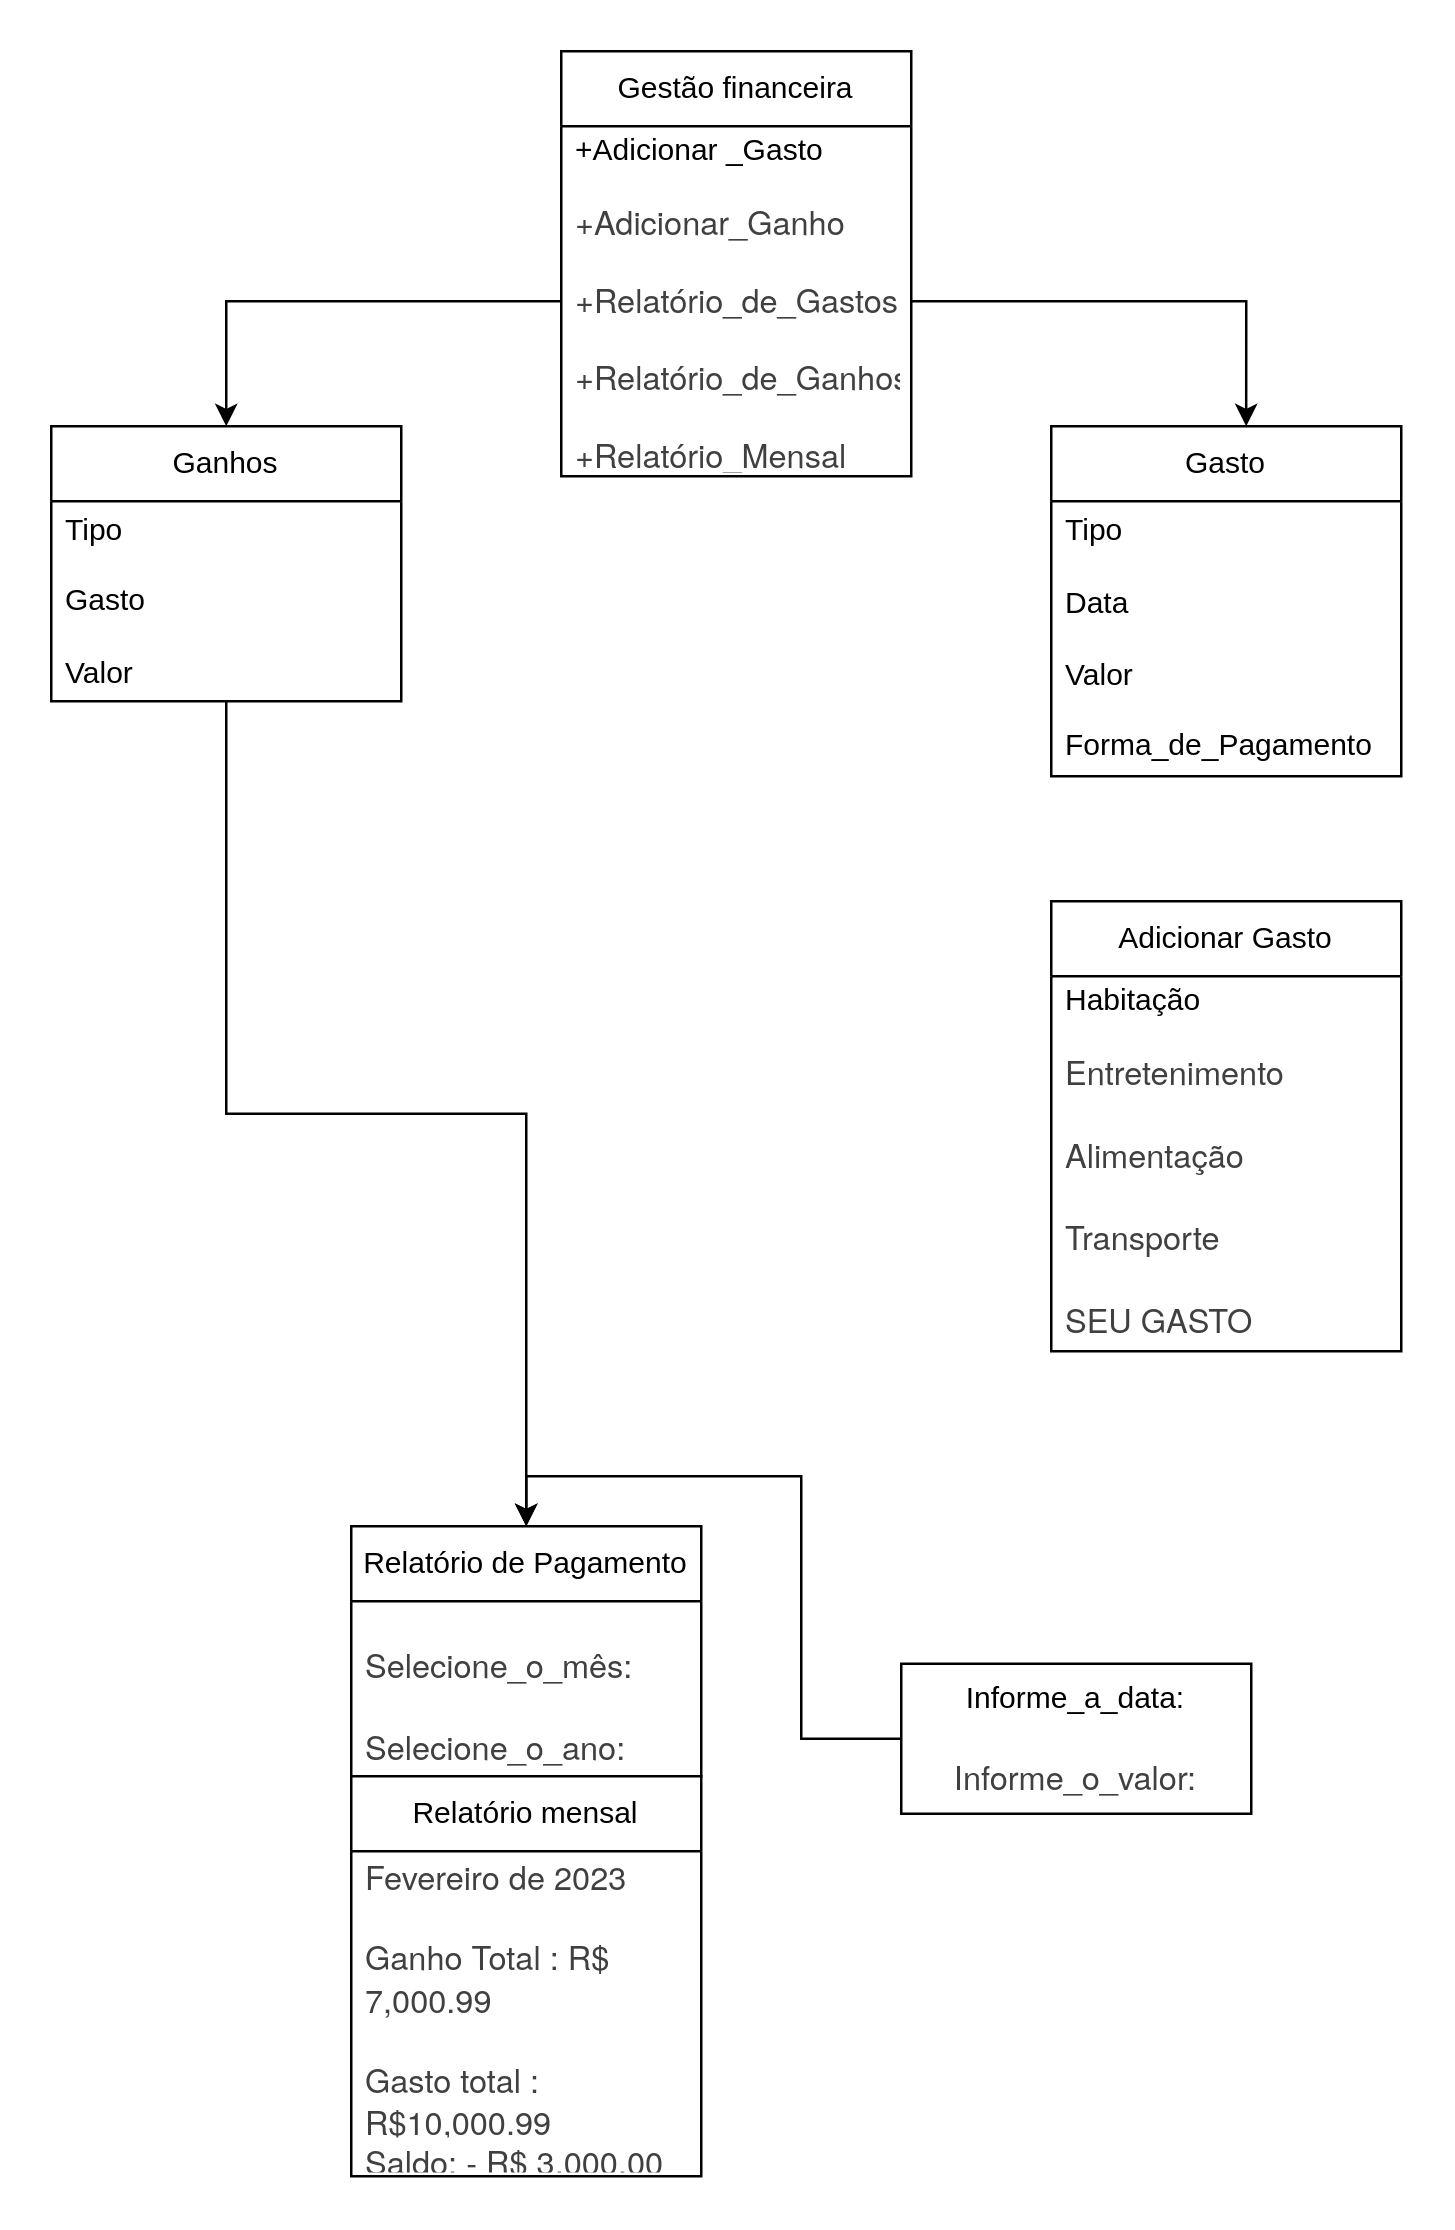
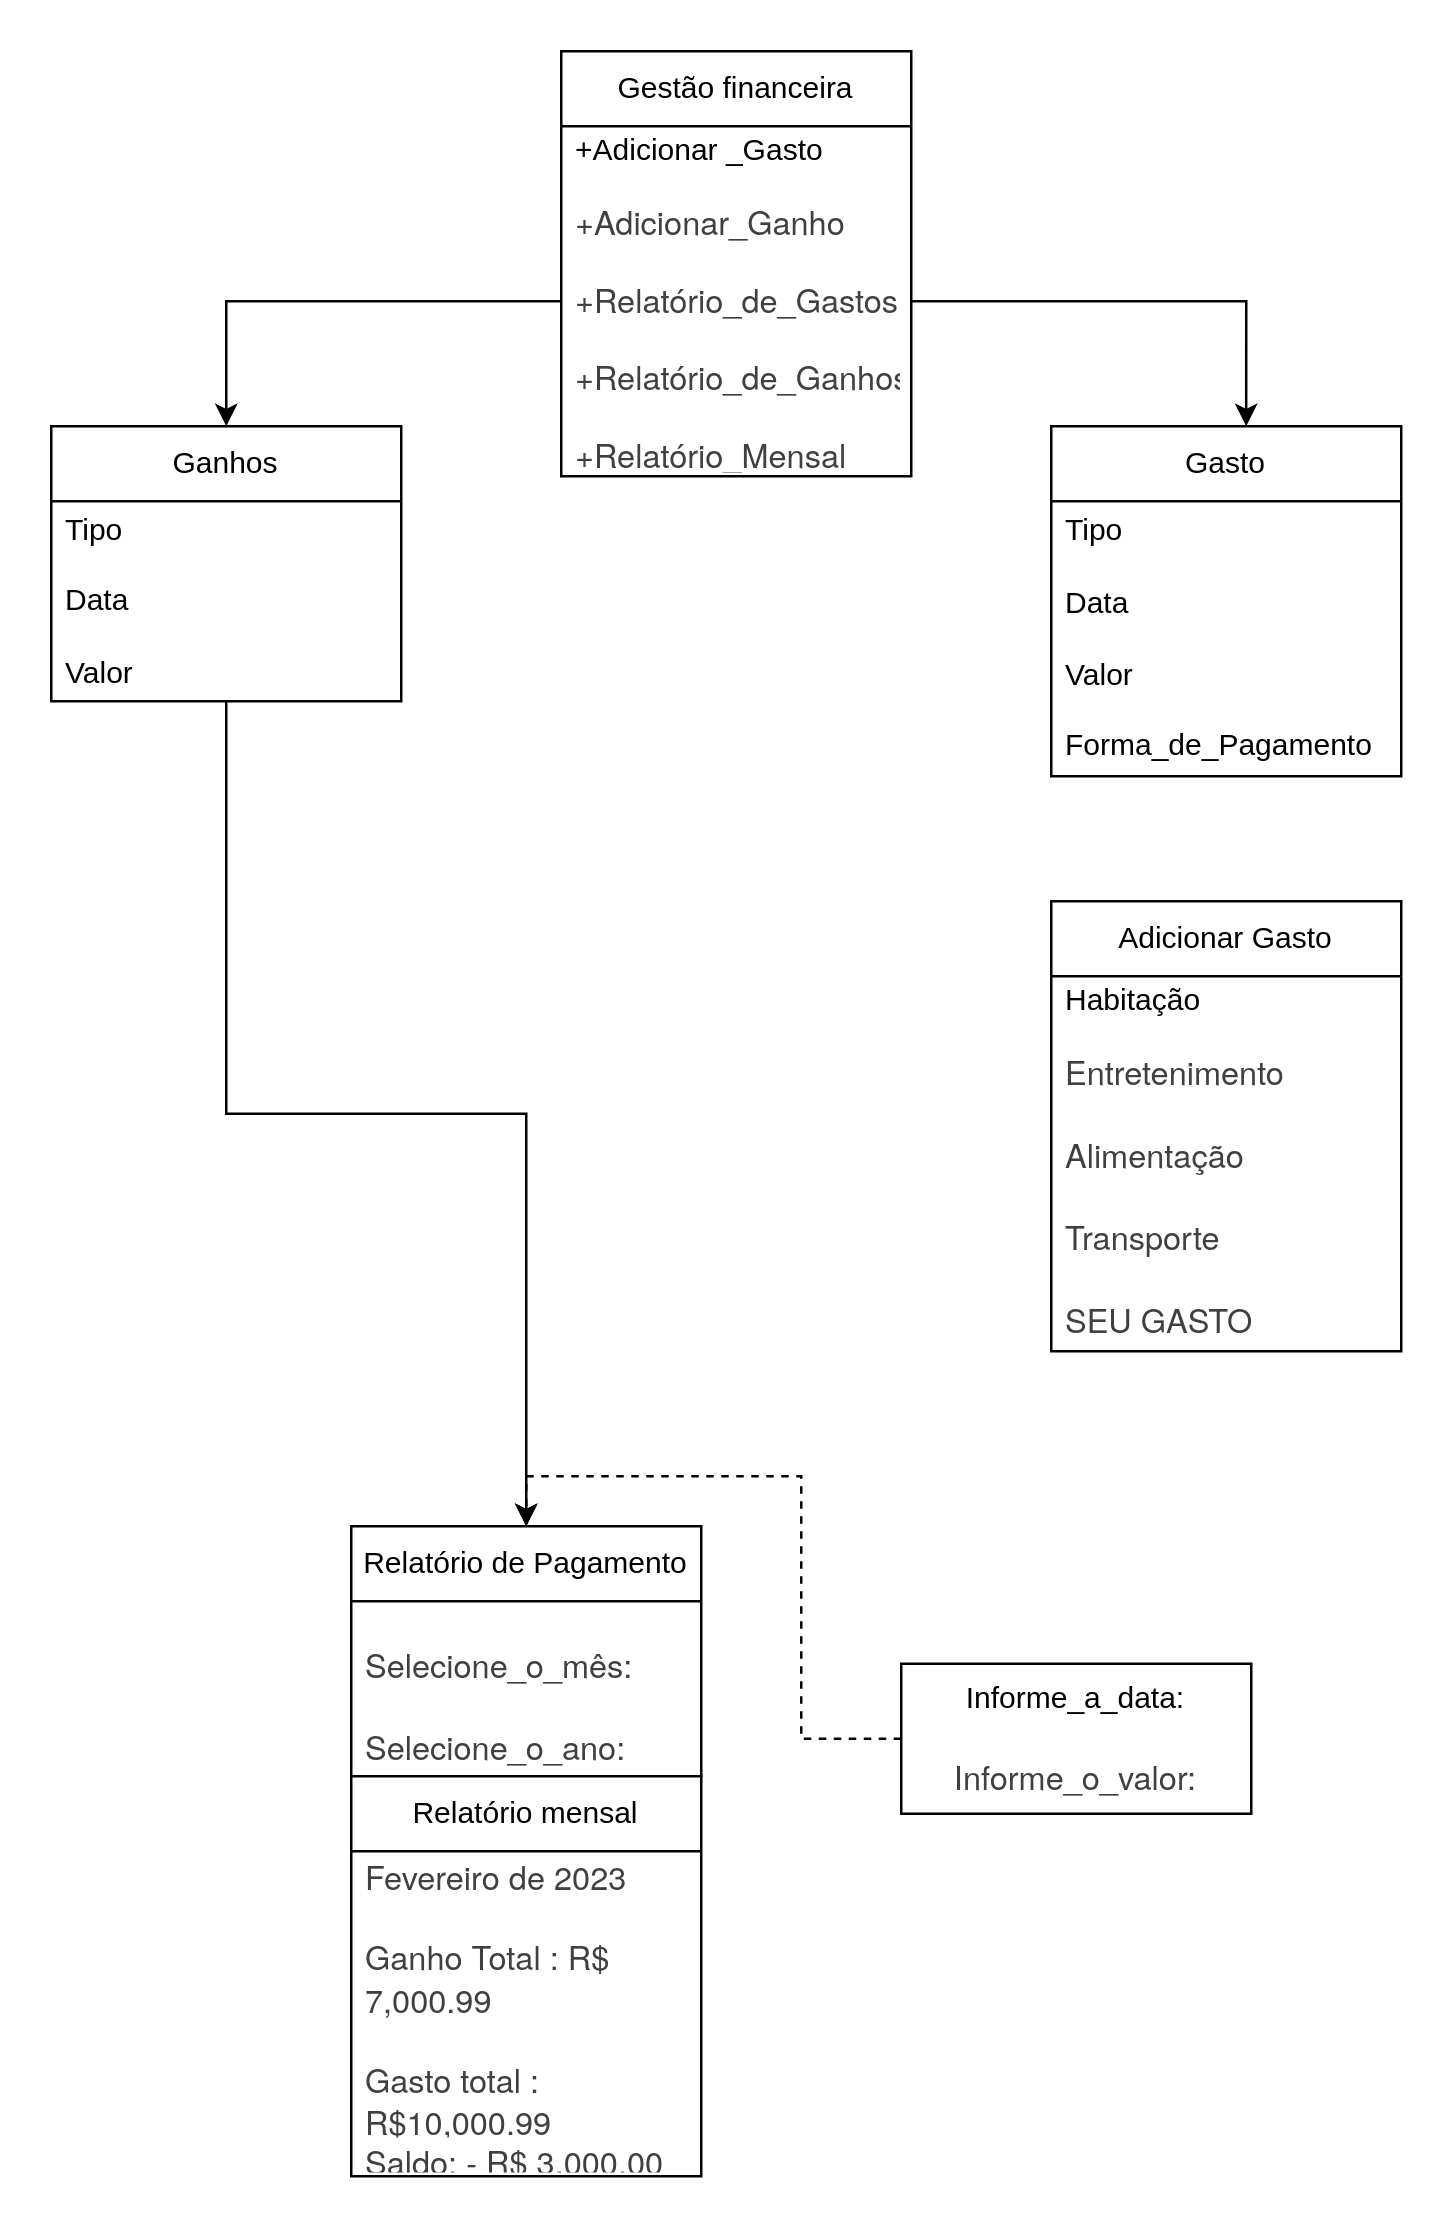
node "Tipo Gasto Valor": label "Tipo Gasto Valor" -> "Tipo Data Valor"
edge "Informe_a_data:Informe_o_valor:" -> "Relatório de Pagamento": style solid -> dashed
